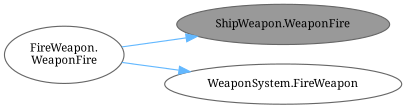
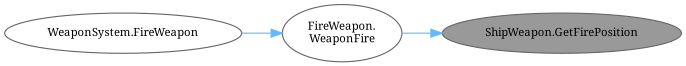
node "ShipWeapon.WeaponFire": label "ShipWeapon.WeaponFire" -> "ShipWeapon.GetFirePosition"
edge "FireWeapon. WeaponFire" -> "WeaponSystem.FireWeapon": reversed
